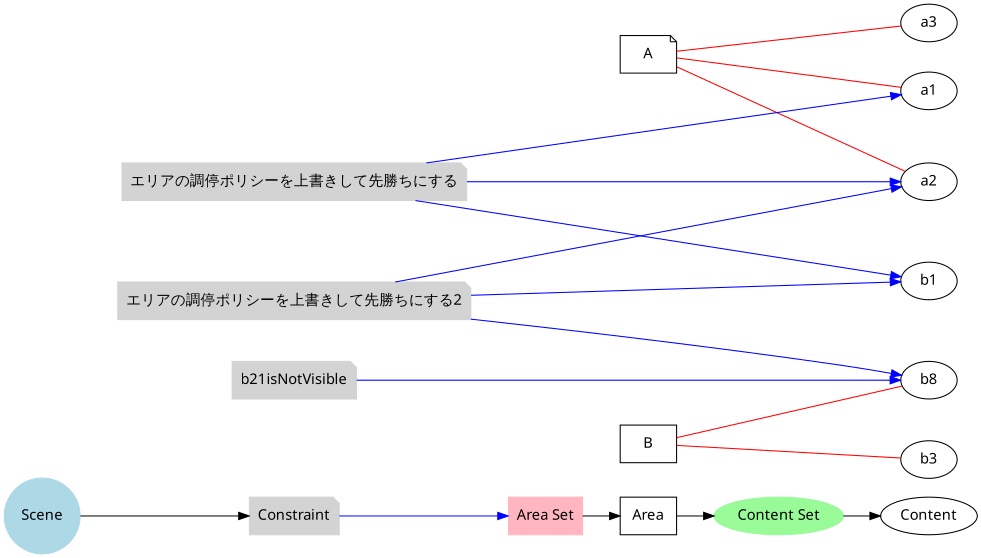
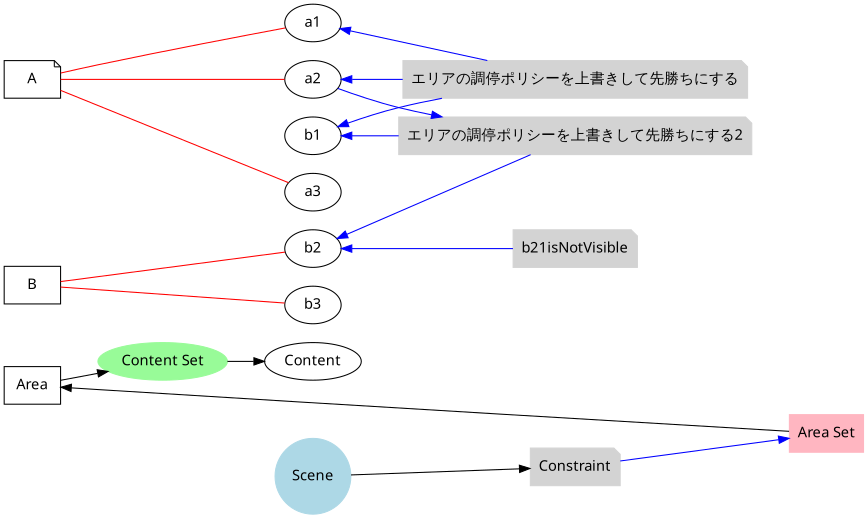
edge "エリアの調停ポリシーを上書きして先勝ちにする2" -> "a2": reversed
node "b8": label "b8" -> "b2"
